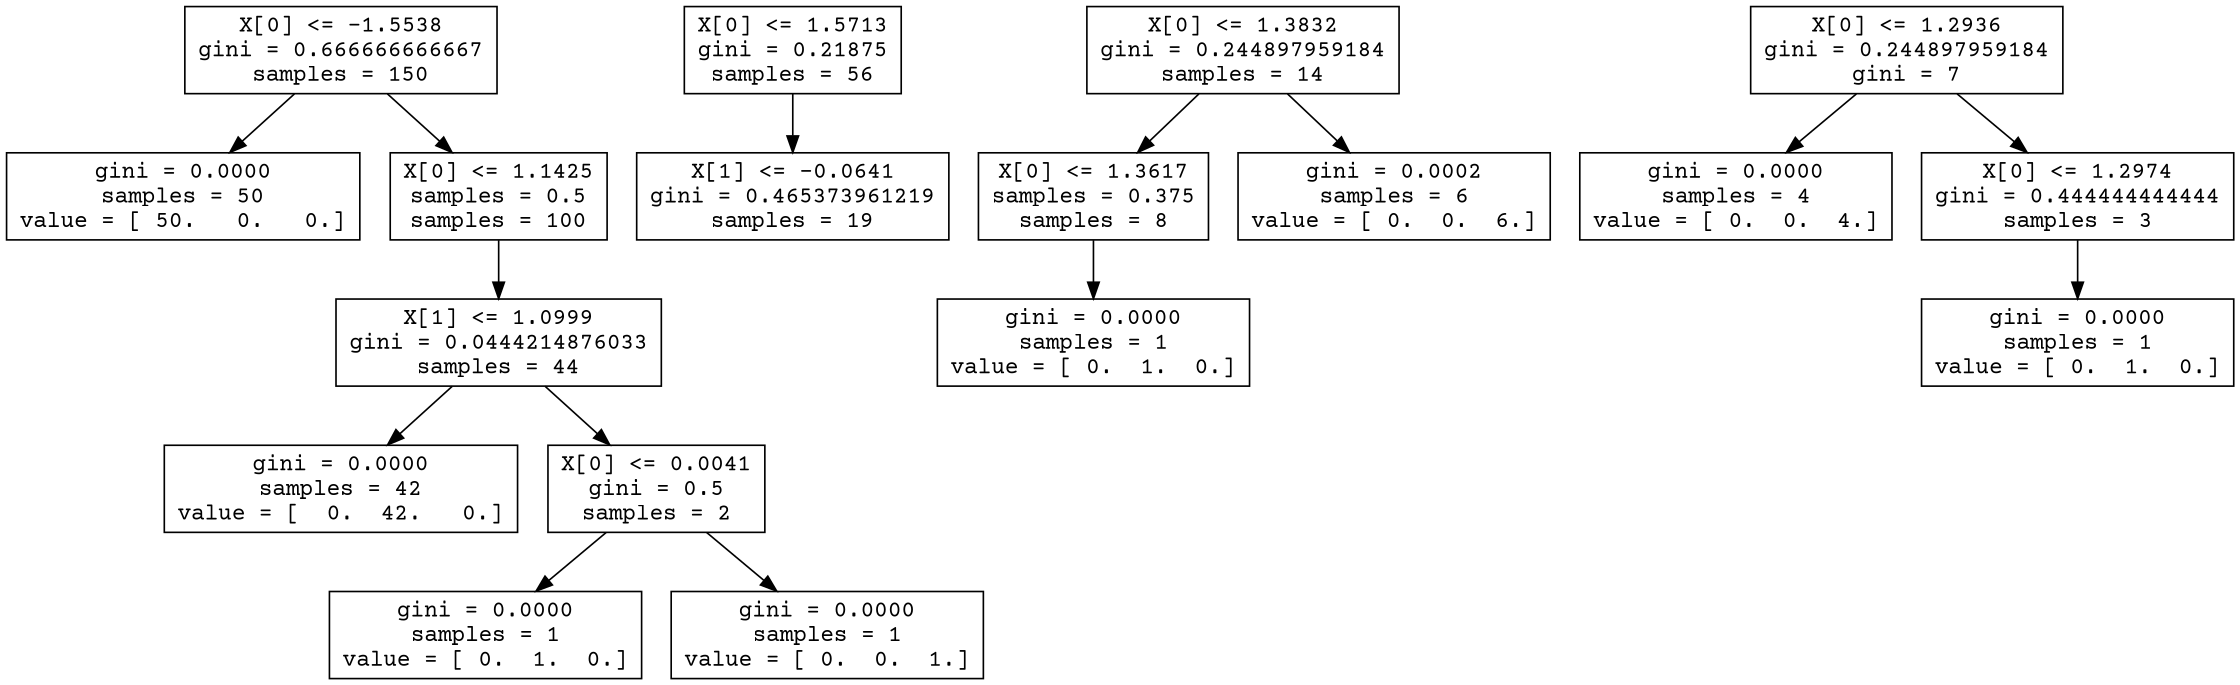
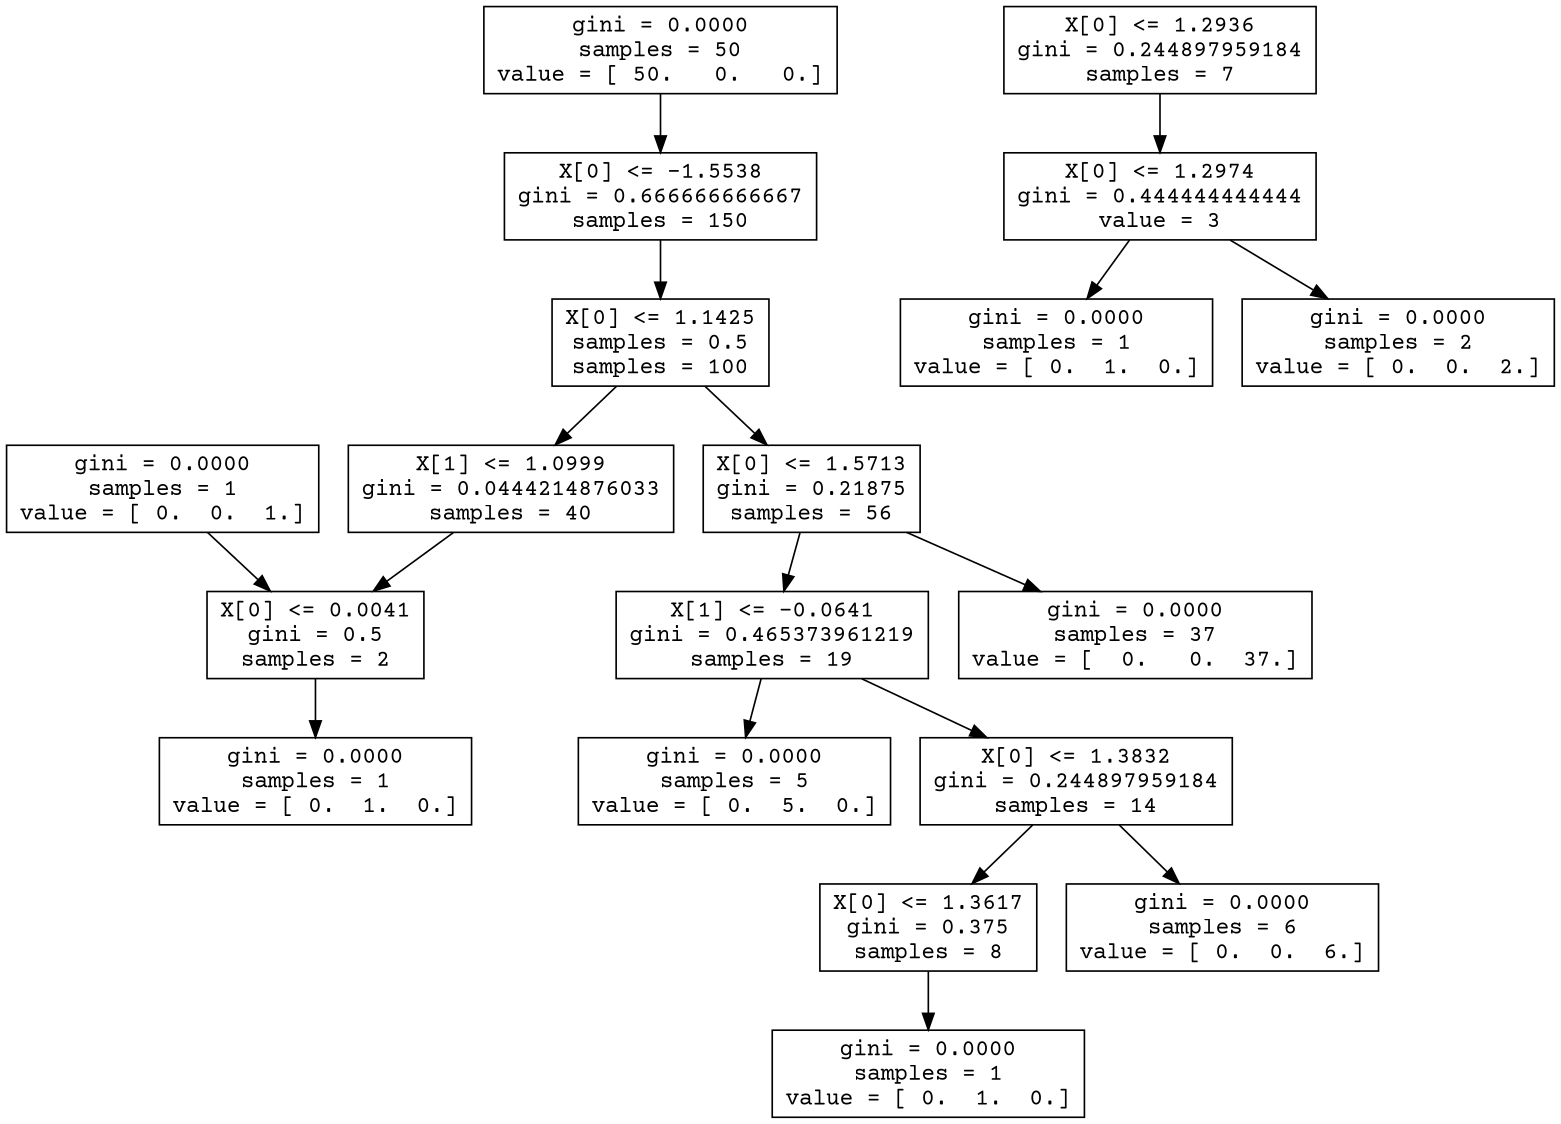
node "X[0] <= 1.2936 gini = 0.244897959184 gini = 7": label "X[0] <= 1.2936 gini = 0.244897959184 gini = 7" -> "X[0] <= 1.2936 gini = 0.244897959184 samples = 7"
edge "X[0] <= -1.5538 gini = 0.666666666667 samples = 150" -> "gini = 0.0000 samples = 50 value = [ 50.   0.   0.]": reversed
node "X[0] <= 1.3617 samples = 0.375 samples = 8": label "X[0] <= 1.3617 samples = 0.375 samples = 8" -> "X[0] <= 1.3617 gini = 0.375 samples = 8"
node "gini = 0.0002 samples = 6 value = [ 0.  0.  6.]": label "gini = 0.0002 samples = 6 value = [ 0.  0.  6.]" -> "gini = 0.0000 samples = 6 value = [ 0.  0.  6.]"
node "gini = 0.0000 samples = 4 value = [ 0.  0.  4.]": removed
node "X[0] <= 1.2974 gini = 0.444444444444 samples = 3": label "X[0] <= 1.2974 gini = 0.444444444444 samples = 3" -> "X[0] <= 1.2974 gini = 0.444444444444 value = 3"
node "X[1] <= 1.0999 gini = 0.0444214876033 samples = 44": label "X[1] <= 1.0999 gini = 0.0444214876033 samples = 44" -> "X[1] <= 1.0999 gini = 0.0444214876033 samples = 40"
node "gini = 0.0000 samples = 2 value = [ 0.  0.  2.]": added
edge "X[0] <= 1.1425 samples = 0.5 samples = 100" -> "X[0] <= 1.5713 gini = 0.21875 samples = 56": added
node "gini = 0.0000 samples = 42 value = [  0.  42.   0.]": removed
edge "X[0] <= 0.0041 gini = 0.5 samples = 2" -> "gini = 0.0000 samples = 1 value = [ 0.  0.  1.]": reversed
node "gini = 0.0000 samples = 37 value = [  0.   0.  37.]": added
edge "X[1] <= -0.0641 gini = 0.465373961219 samples = 19" -> "X[0] <= 1.3832 gini = 0.244897959184 samples = 14": added
node "gini = 0.0000 samples = 5 value = [ 0.  5.  0.]": added
